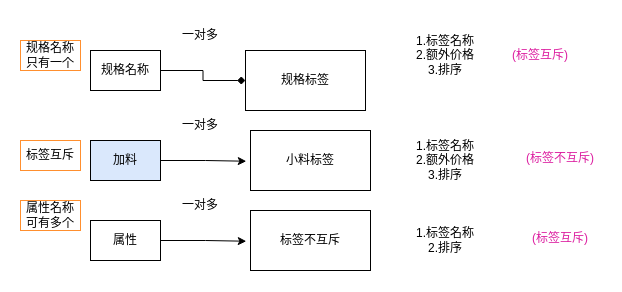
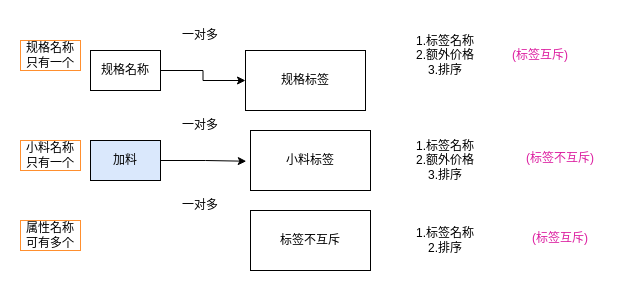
edge "规格名称" -> "规格标签": arrowhead diamond -> classic
node "标签互斥": label "标签互斥" -> "小料名称只有一个"
node "属性名称可有多个": moved (51, 216) -> (51, 236)
node "属性": removed
edge "属性" -> "标签不互斥": removed
